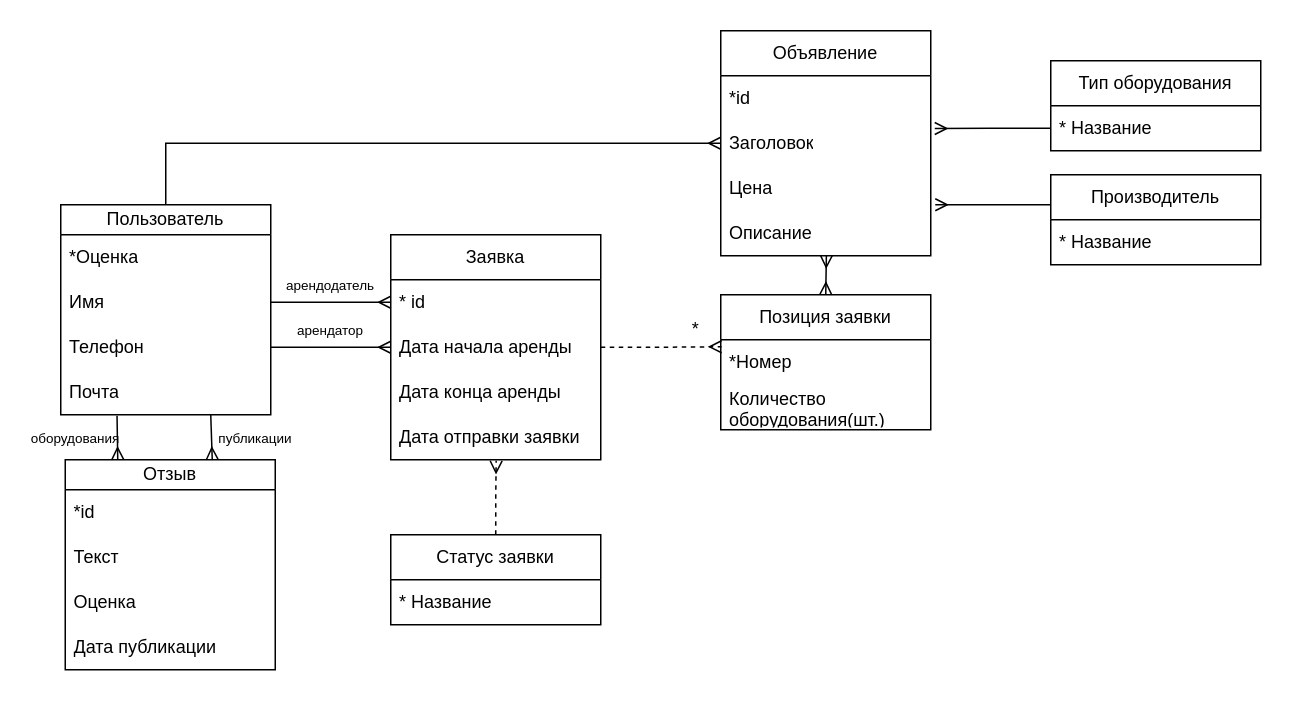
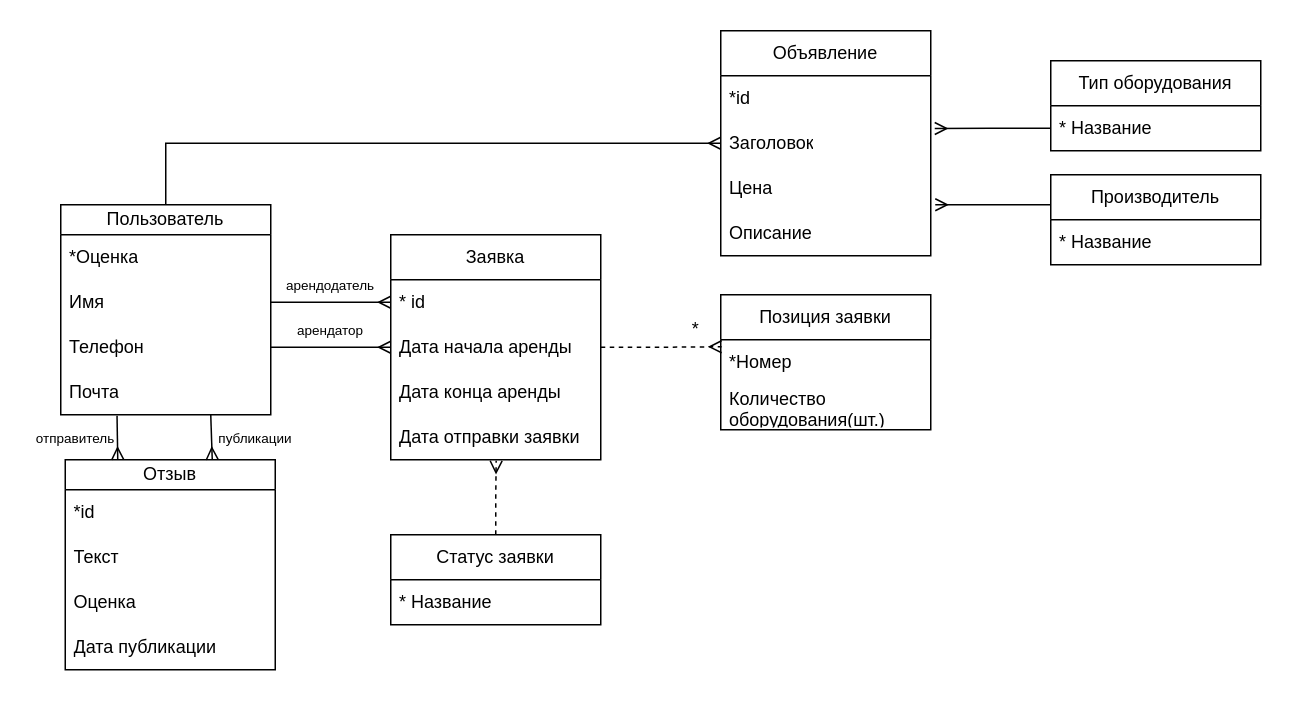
edge "Описание" -- "Позиция заявки": removed
node "оборудования": label "оборудования" -> "отправитель"
